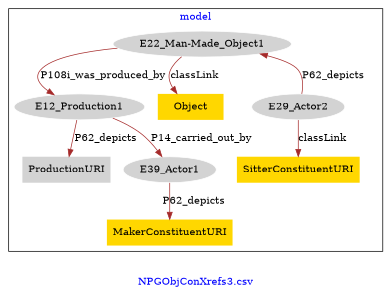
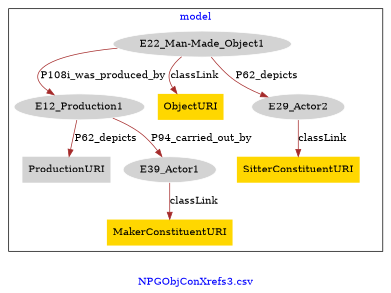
edge "E29_Actor2" -> "E22_Man-Made_Object1": reversed
node "Object": label "Object" -> "ObjectURI"
edge "E12_Production1" -> "E39_Actor1": label "P14_carried_out_by" -> "P94_carried_out_by"
edge "E39_Actor1" -> "MakerConstituentURI": label "P62_depicts" -> "classLink"
